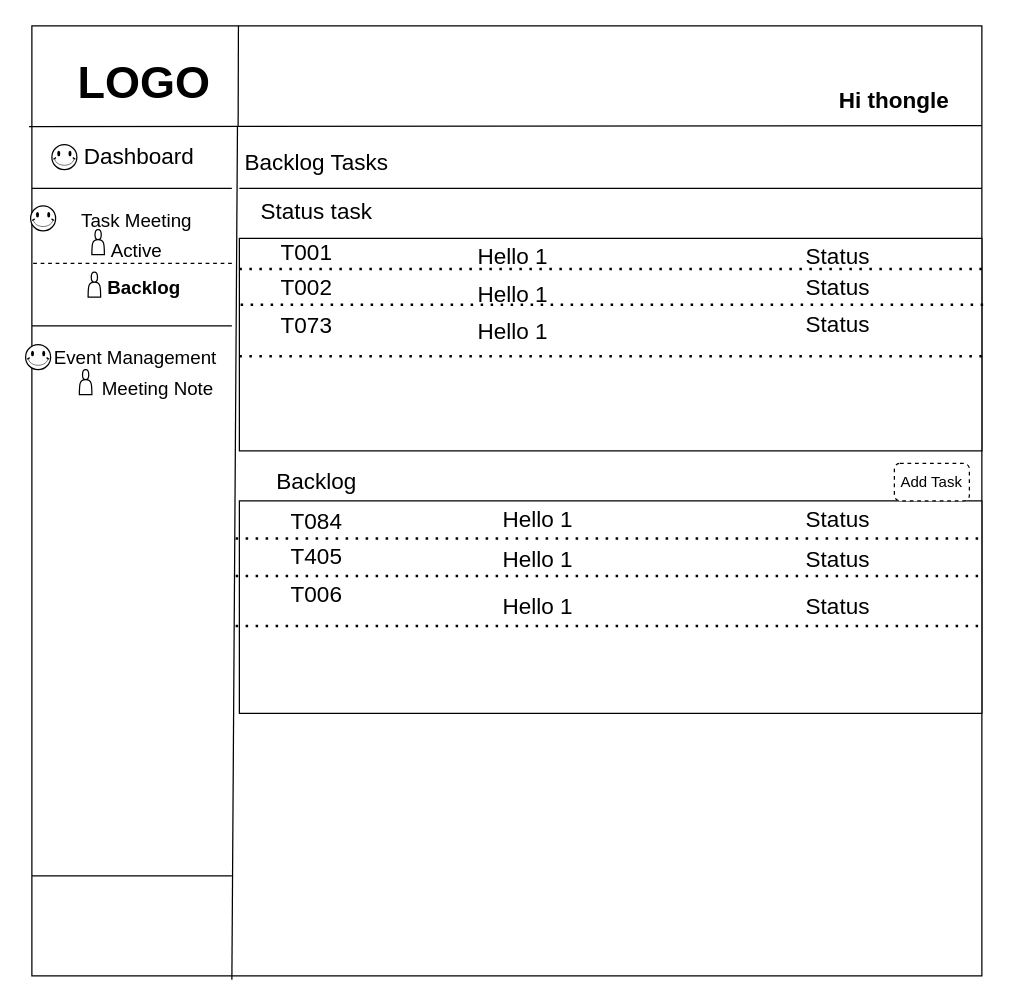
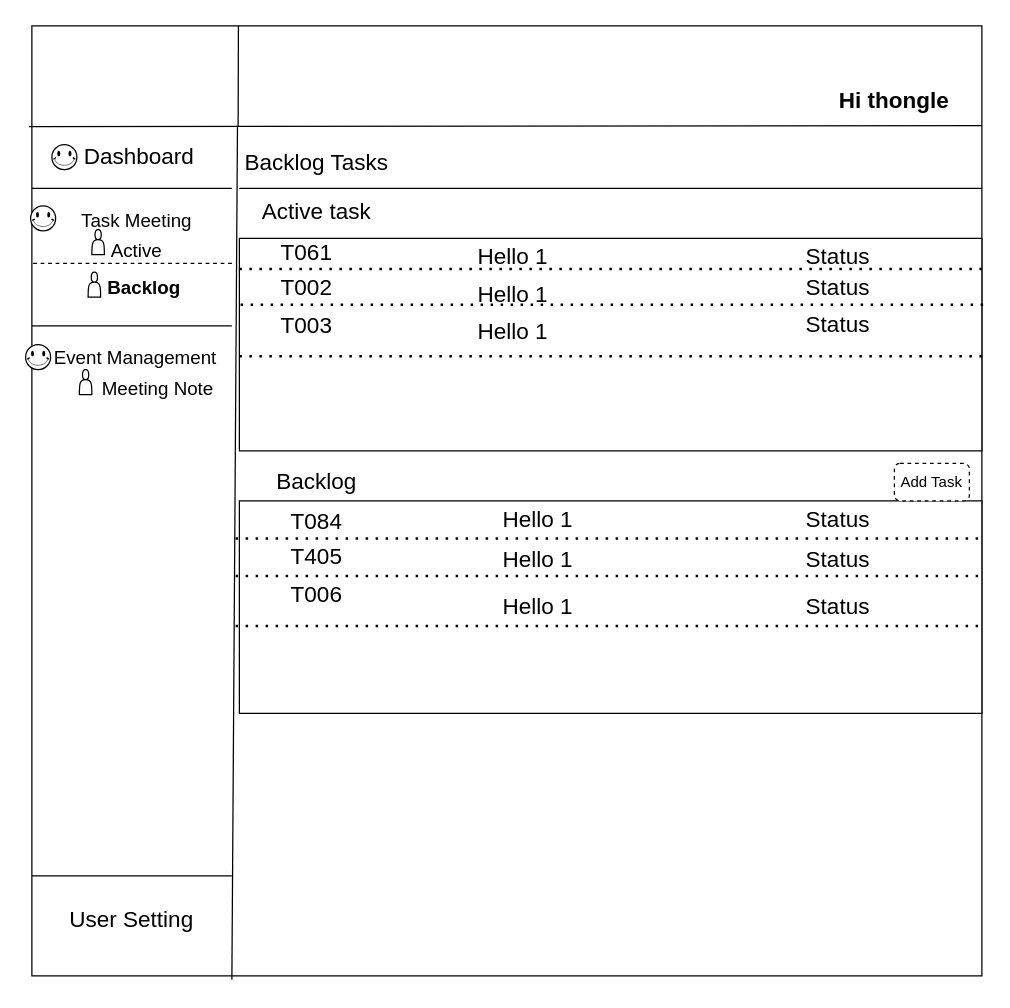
node "LOGO": removed
node "Status task": label "Status task" -> "Active task"
node "T001": label "T001" -> "T061"
node "T073": label "T073" -> "T003"
node "User Setting": added
